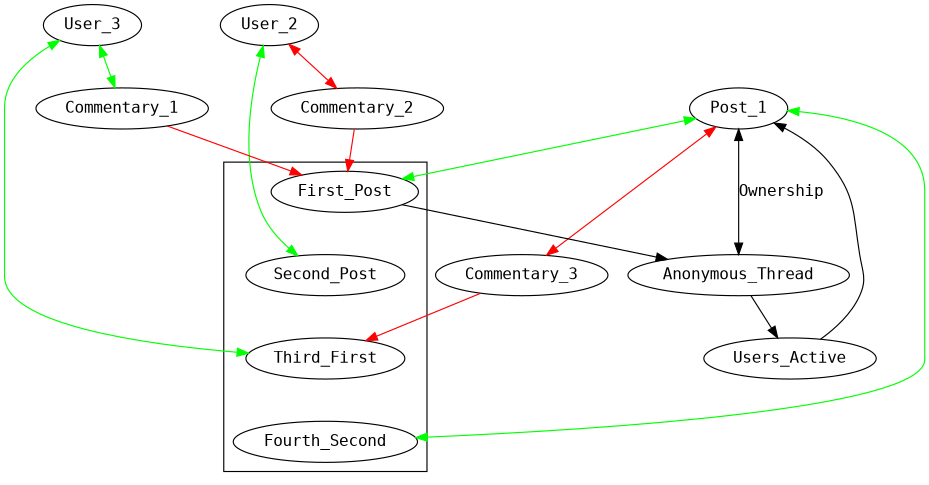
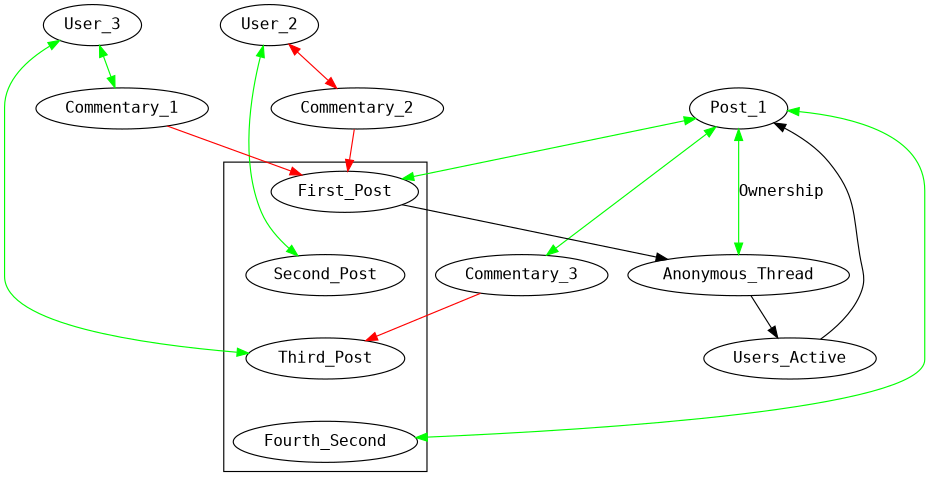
edge "Post_1" -- "Commentary_3": color red -> green
edge "Post_1" -- "Anonymous_Thread": color black -> green
node "Third_First": label "Third_First" -> "Third_Post"
